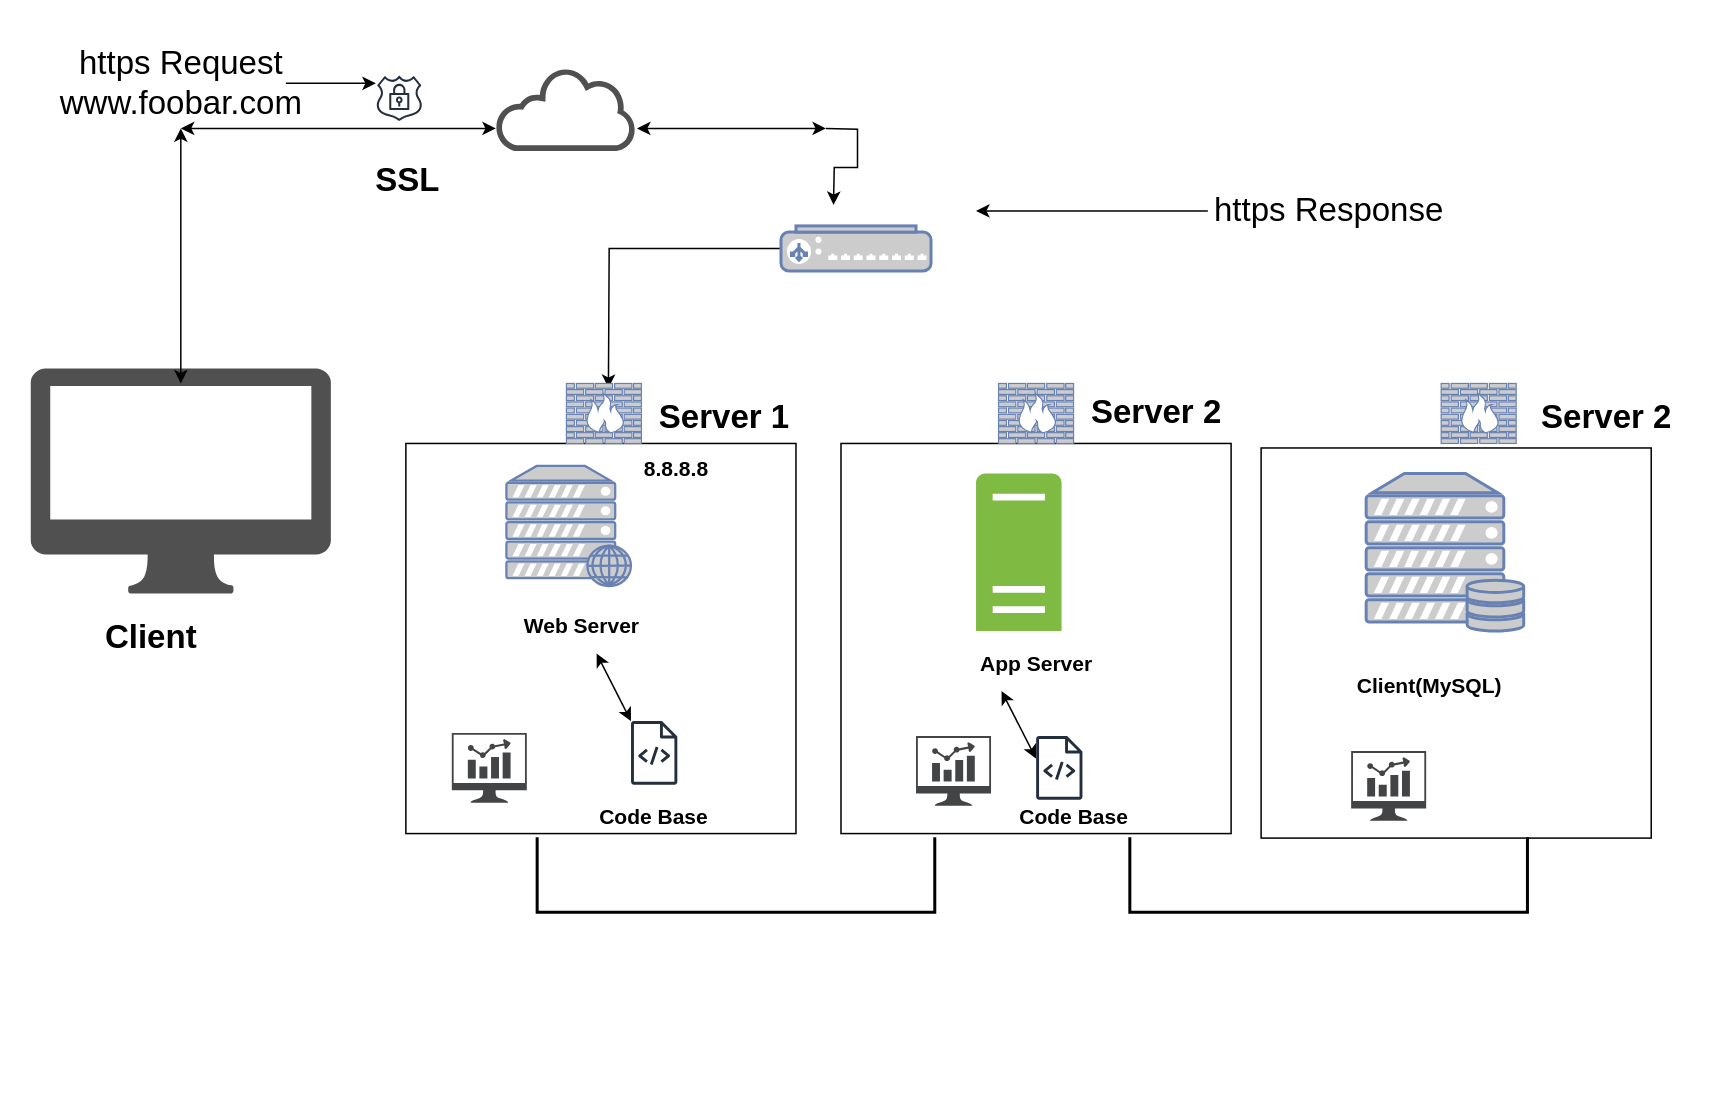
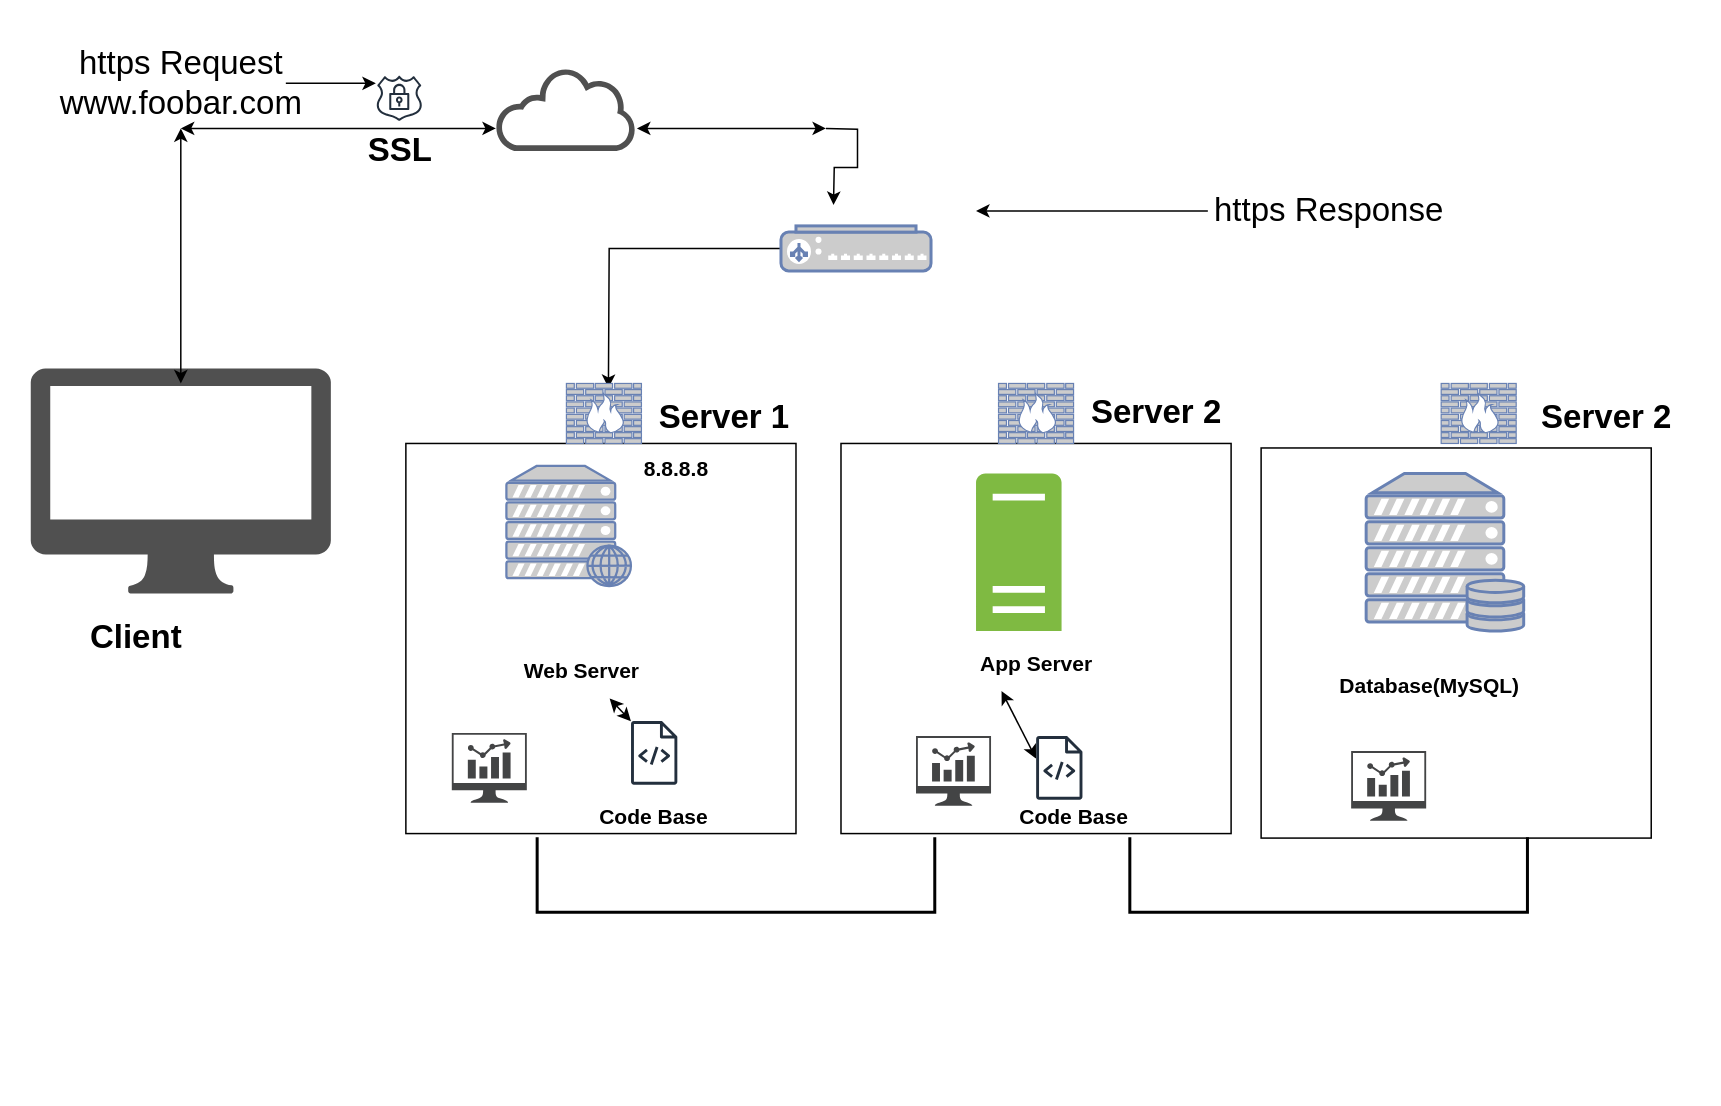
node "SSL": moved (407, 181) -> (399, 151)
node "Web Server": moved (581, 623) -> (581, 668)
node "Client": moved (151, 638) -> (136, 638)
node "Client(MySQL)": label "Client(MySQL)" -> "Database(MySQL)"
